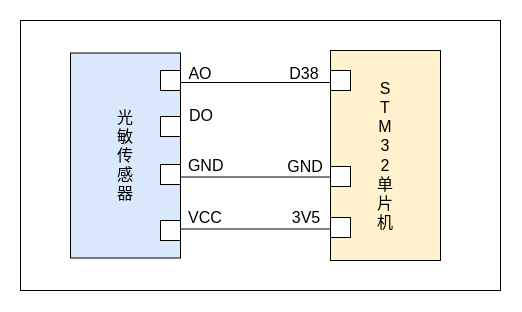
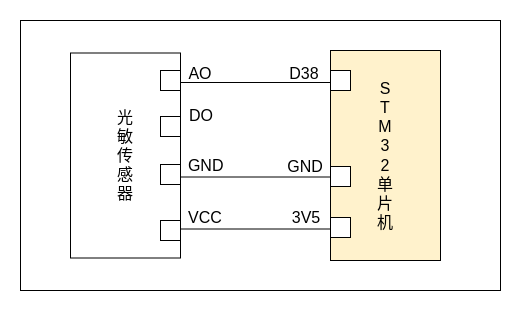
node "光 敏 传 感 器": fillcolor #dae8fc -> #ffffff
